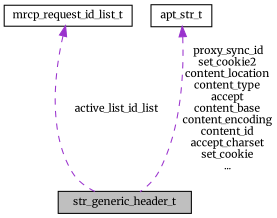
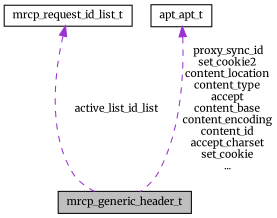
node "apt_str_t": label "apt_str_t" -> "apt_apt_t"
node "str_generic_header_t": label "str_generic_header_t" -> "mrcp_generic_header_t"
